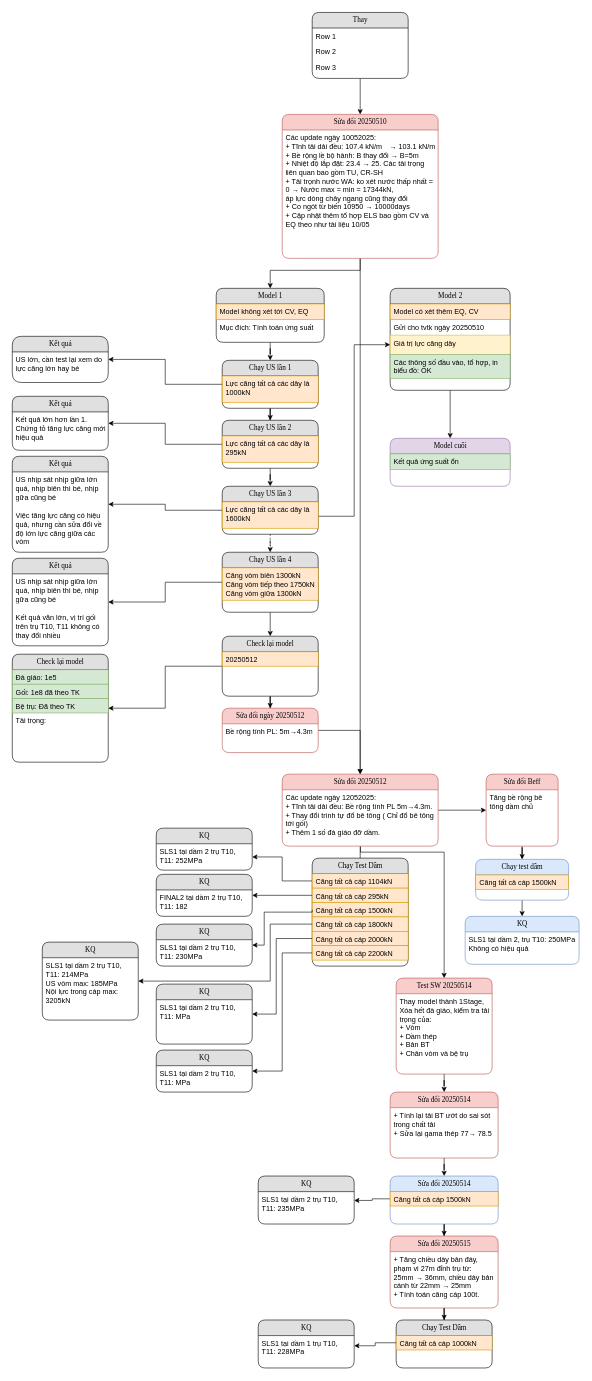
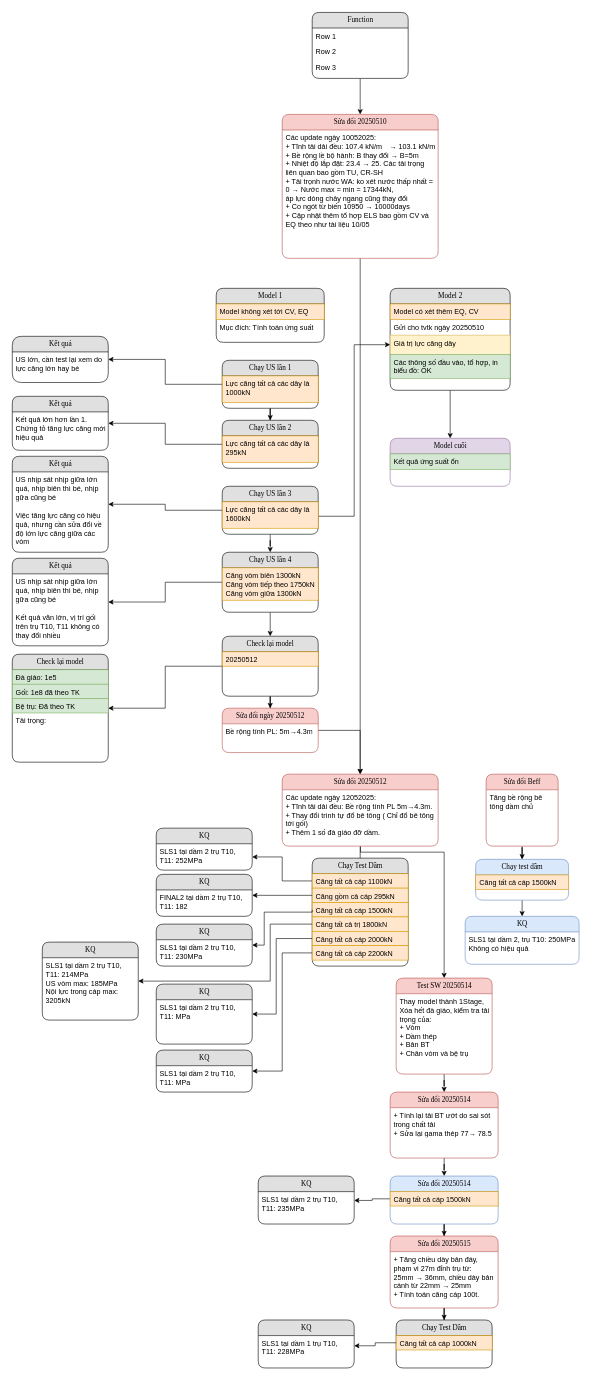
node "Thay": label "Thay" -> "Function"
edge "Sửa đổi 20250510" -> "Model 1": removed
edge "Model 1" -> "Chạy US lần 1": removed
edge "Chạy US lần 2" -> "Chạy US lần 3": removed
edge "Chạy US lần 3" -> "Chạy US lần 4": style dashed -> solid
edge "Sửa đổi 20250512" -> "Sửa đổi Beff": removed
node "Căng tất cả cáp 1104kN": label "Căng tất cả cáp 1104kN" -> "Căng tất cả cáp 1100kN"
node "Căng tất cả cáp 295kN": label "Căng tất cả cáp 295kN" -> "Căng gồm cả cáp 295kN"
node "Căng tất cả cáp 1800kN": label "Căng tất cả cáp 1800kN" -> "Căng tất cả trị 1800kN"
